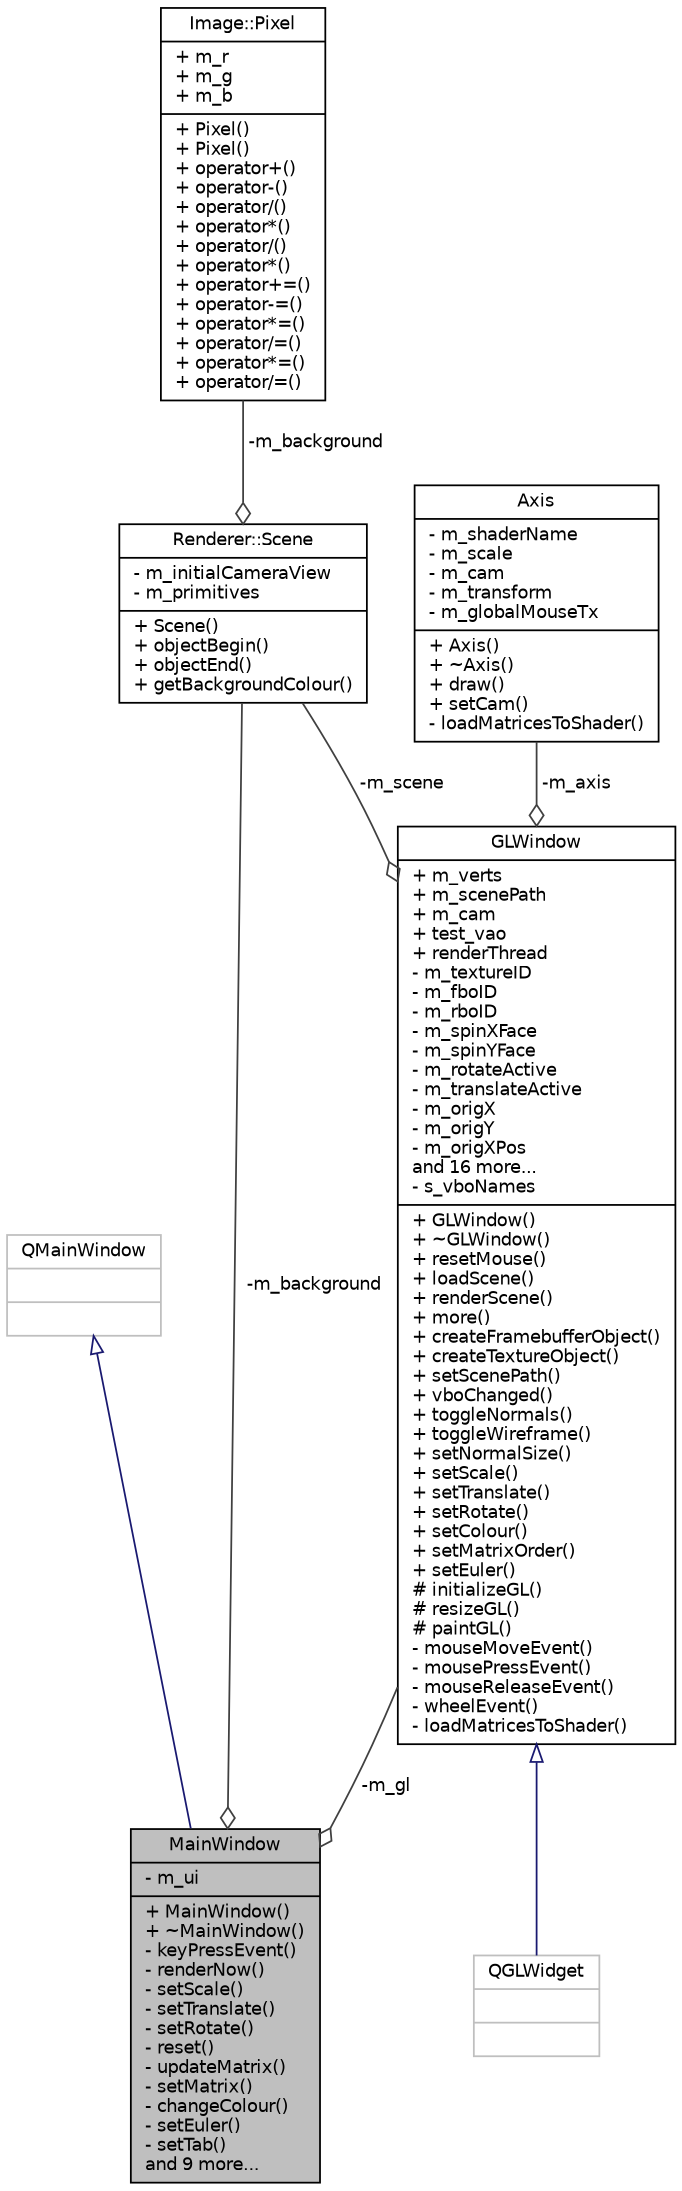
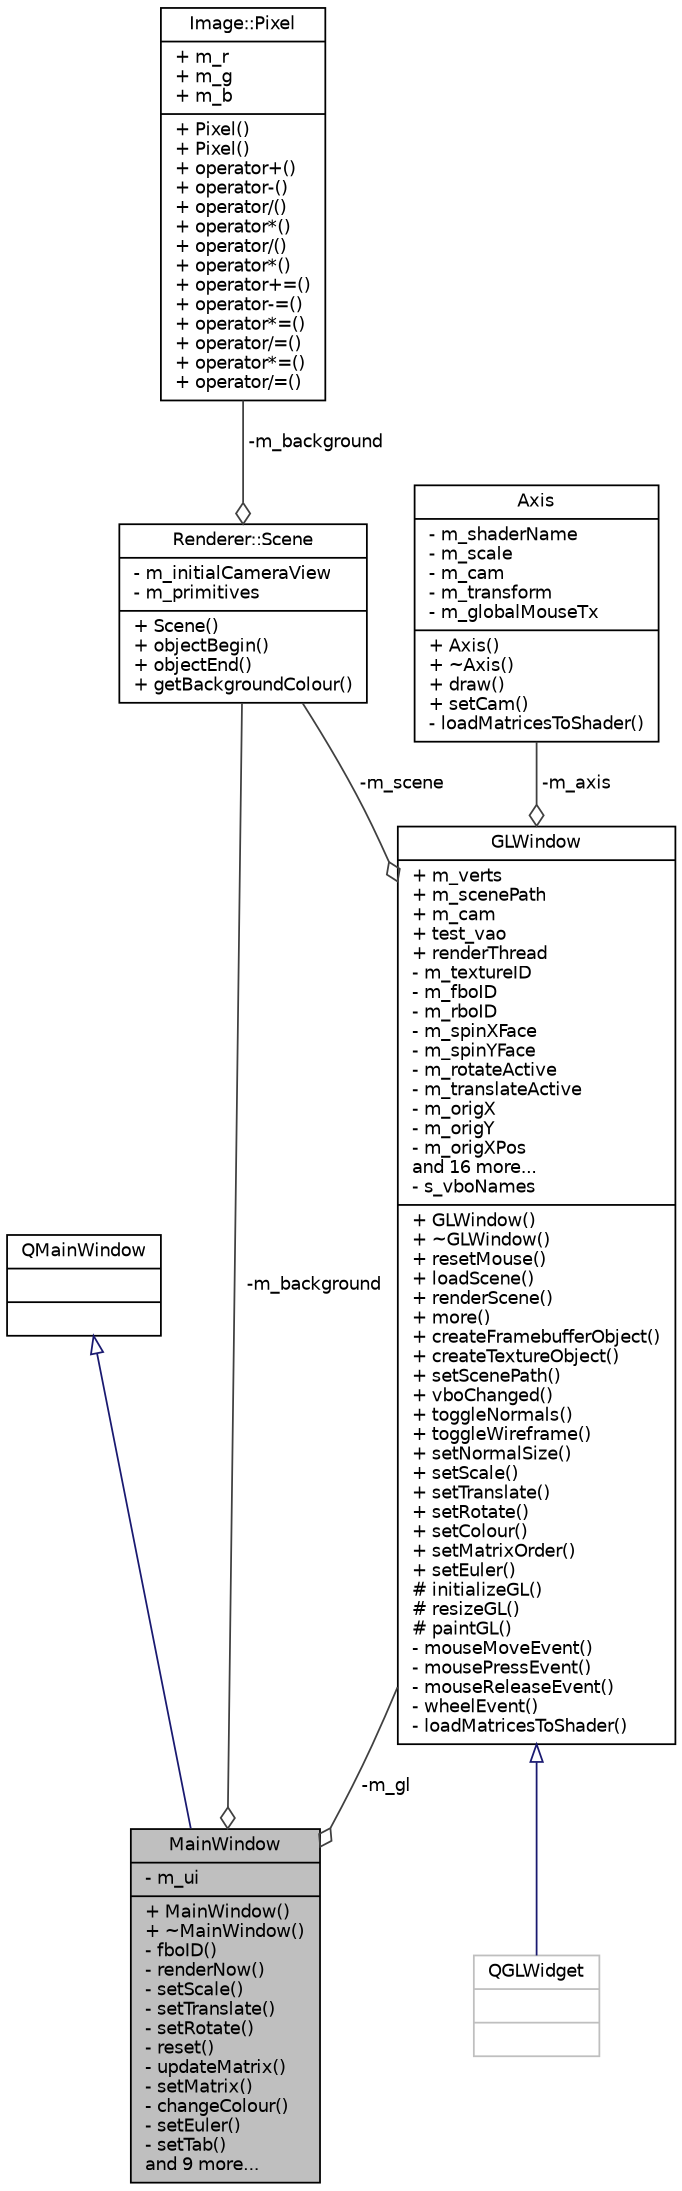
node "QMainWindow": color grey75 -> black
node "MainWindow": text "- keyPressEvent()" -> "- fboID()"
